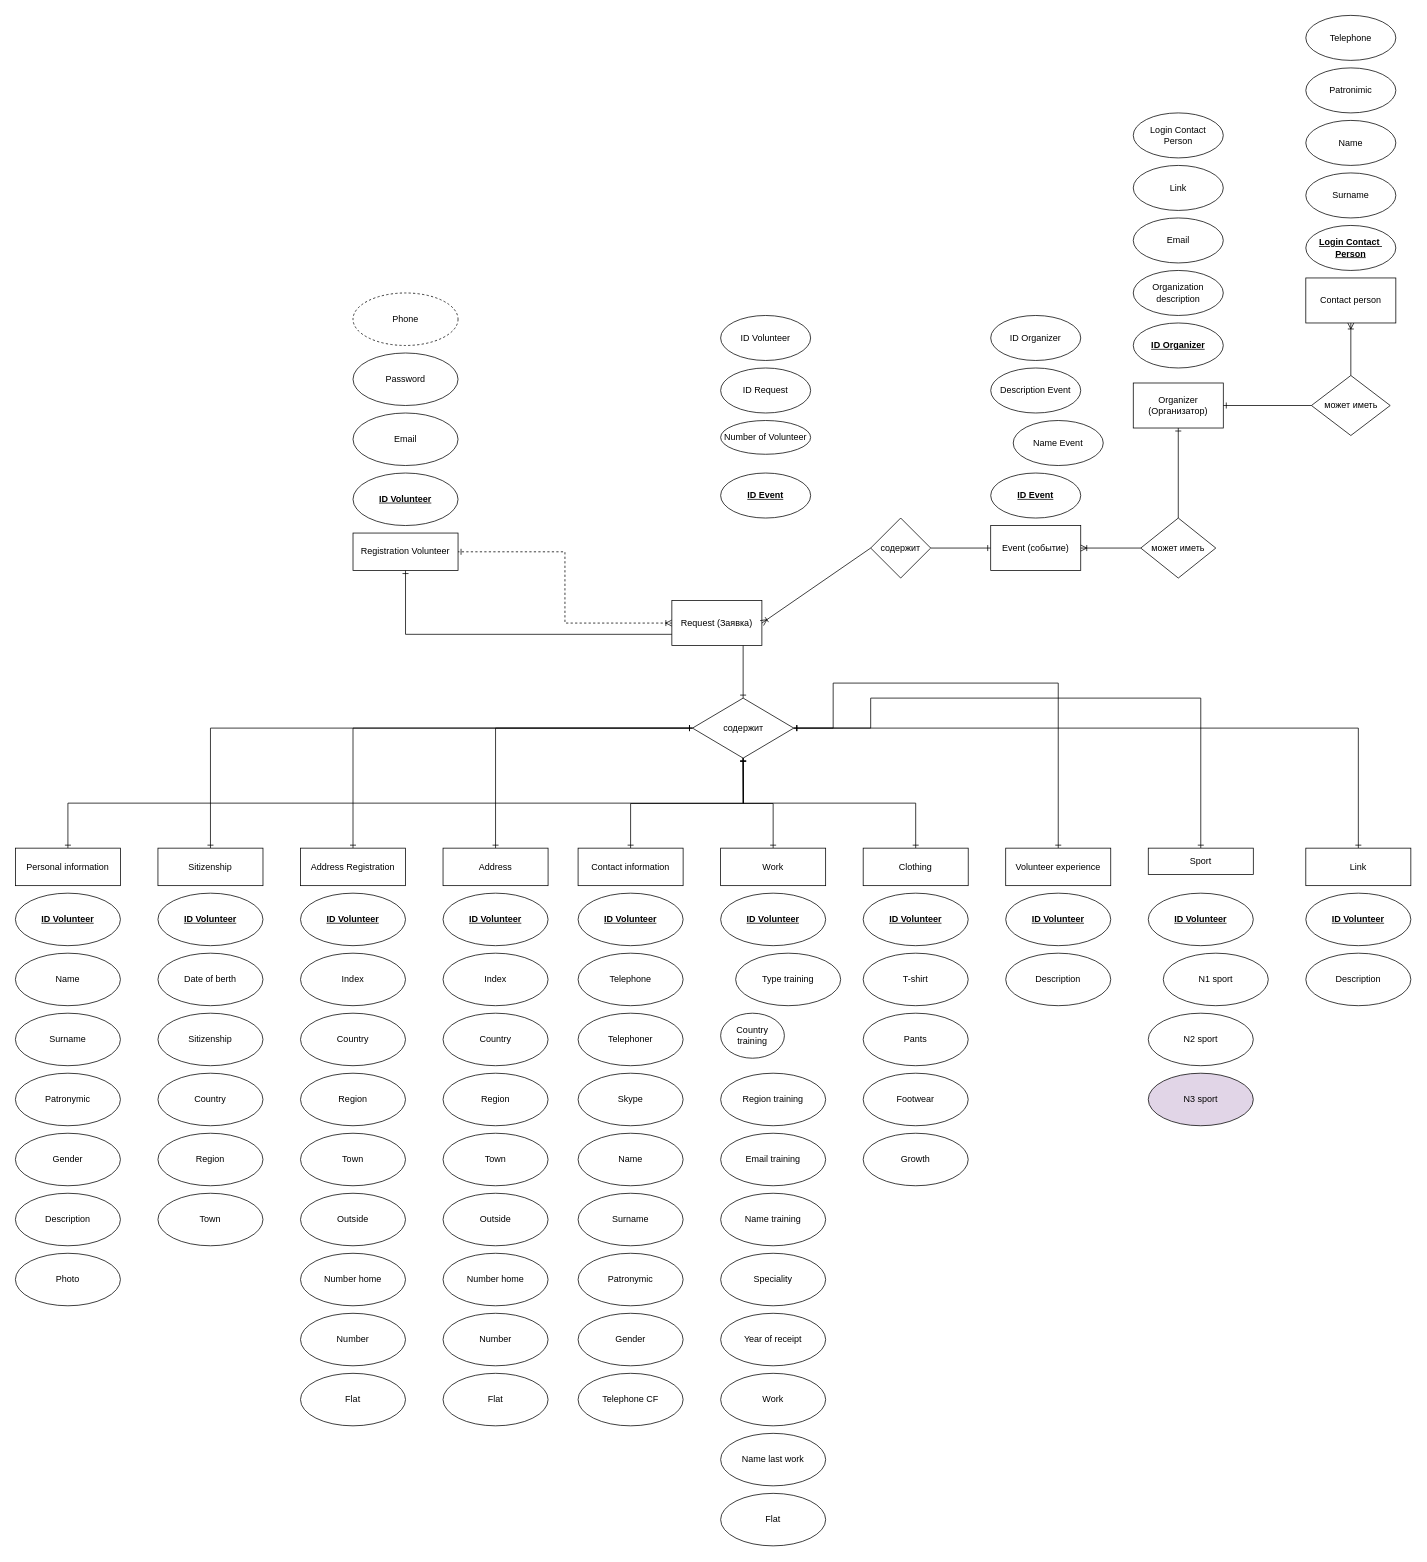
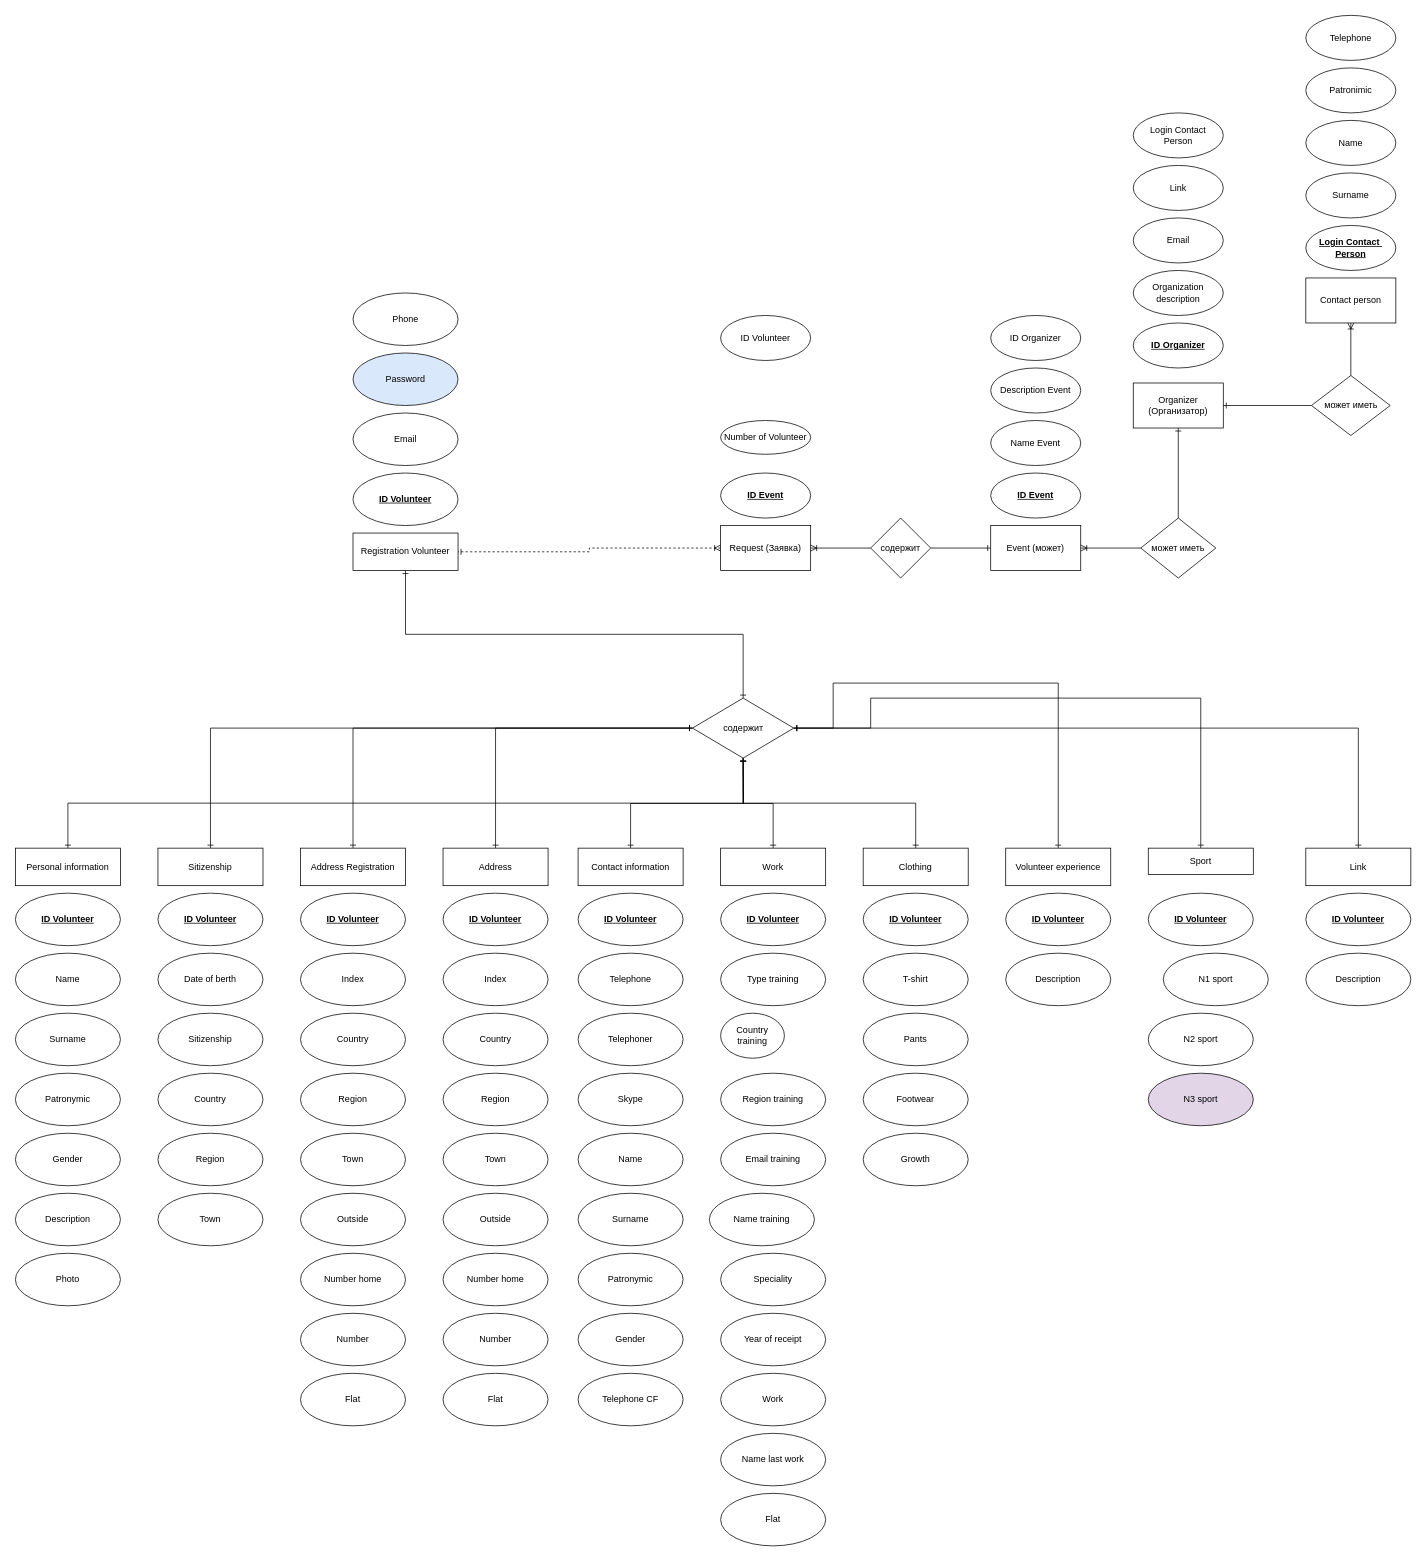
node "Phone": style dashed -> solid
node "Password": fillcolor #ffffff -> #dae8fc
node "ID Request": removed
node "Name Event": moved (1058, 443) -> (1035, 443)
node "Event (событие)": label "Event (событие)" -> "Event (может)"
node "Request (Заявка)": moved (717, 623) -> (765, 548)
node "Type training": moved (788, 979) -> (773, 979)
node "Name training": moved (773, 1219) -> (762, 1219)
